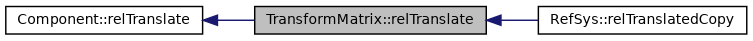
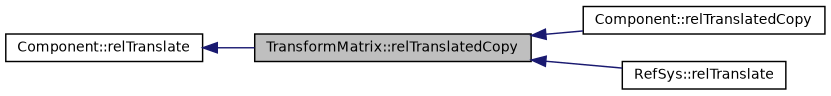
node "TransformMatrix::relTranslate": label "TransformMatrix::relTranslate" -> "TransformMatrix::relTranslatedCopy"
node "RefSys::relTranslatedCopy": label "RefSys::relTranslatedCopy" -> "Component::relTranslatedCopy"
node "RefSys::relTranslate": added
